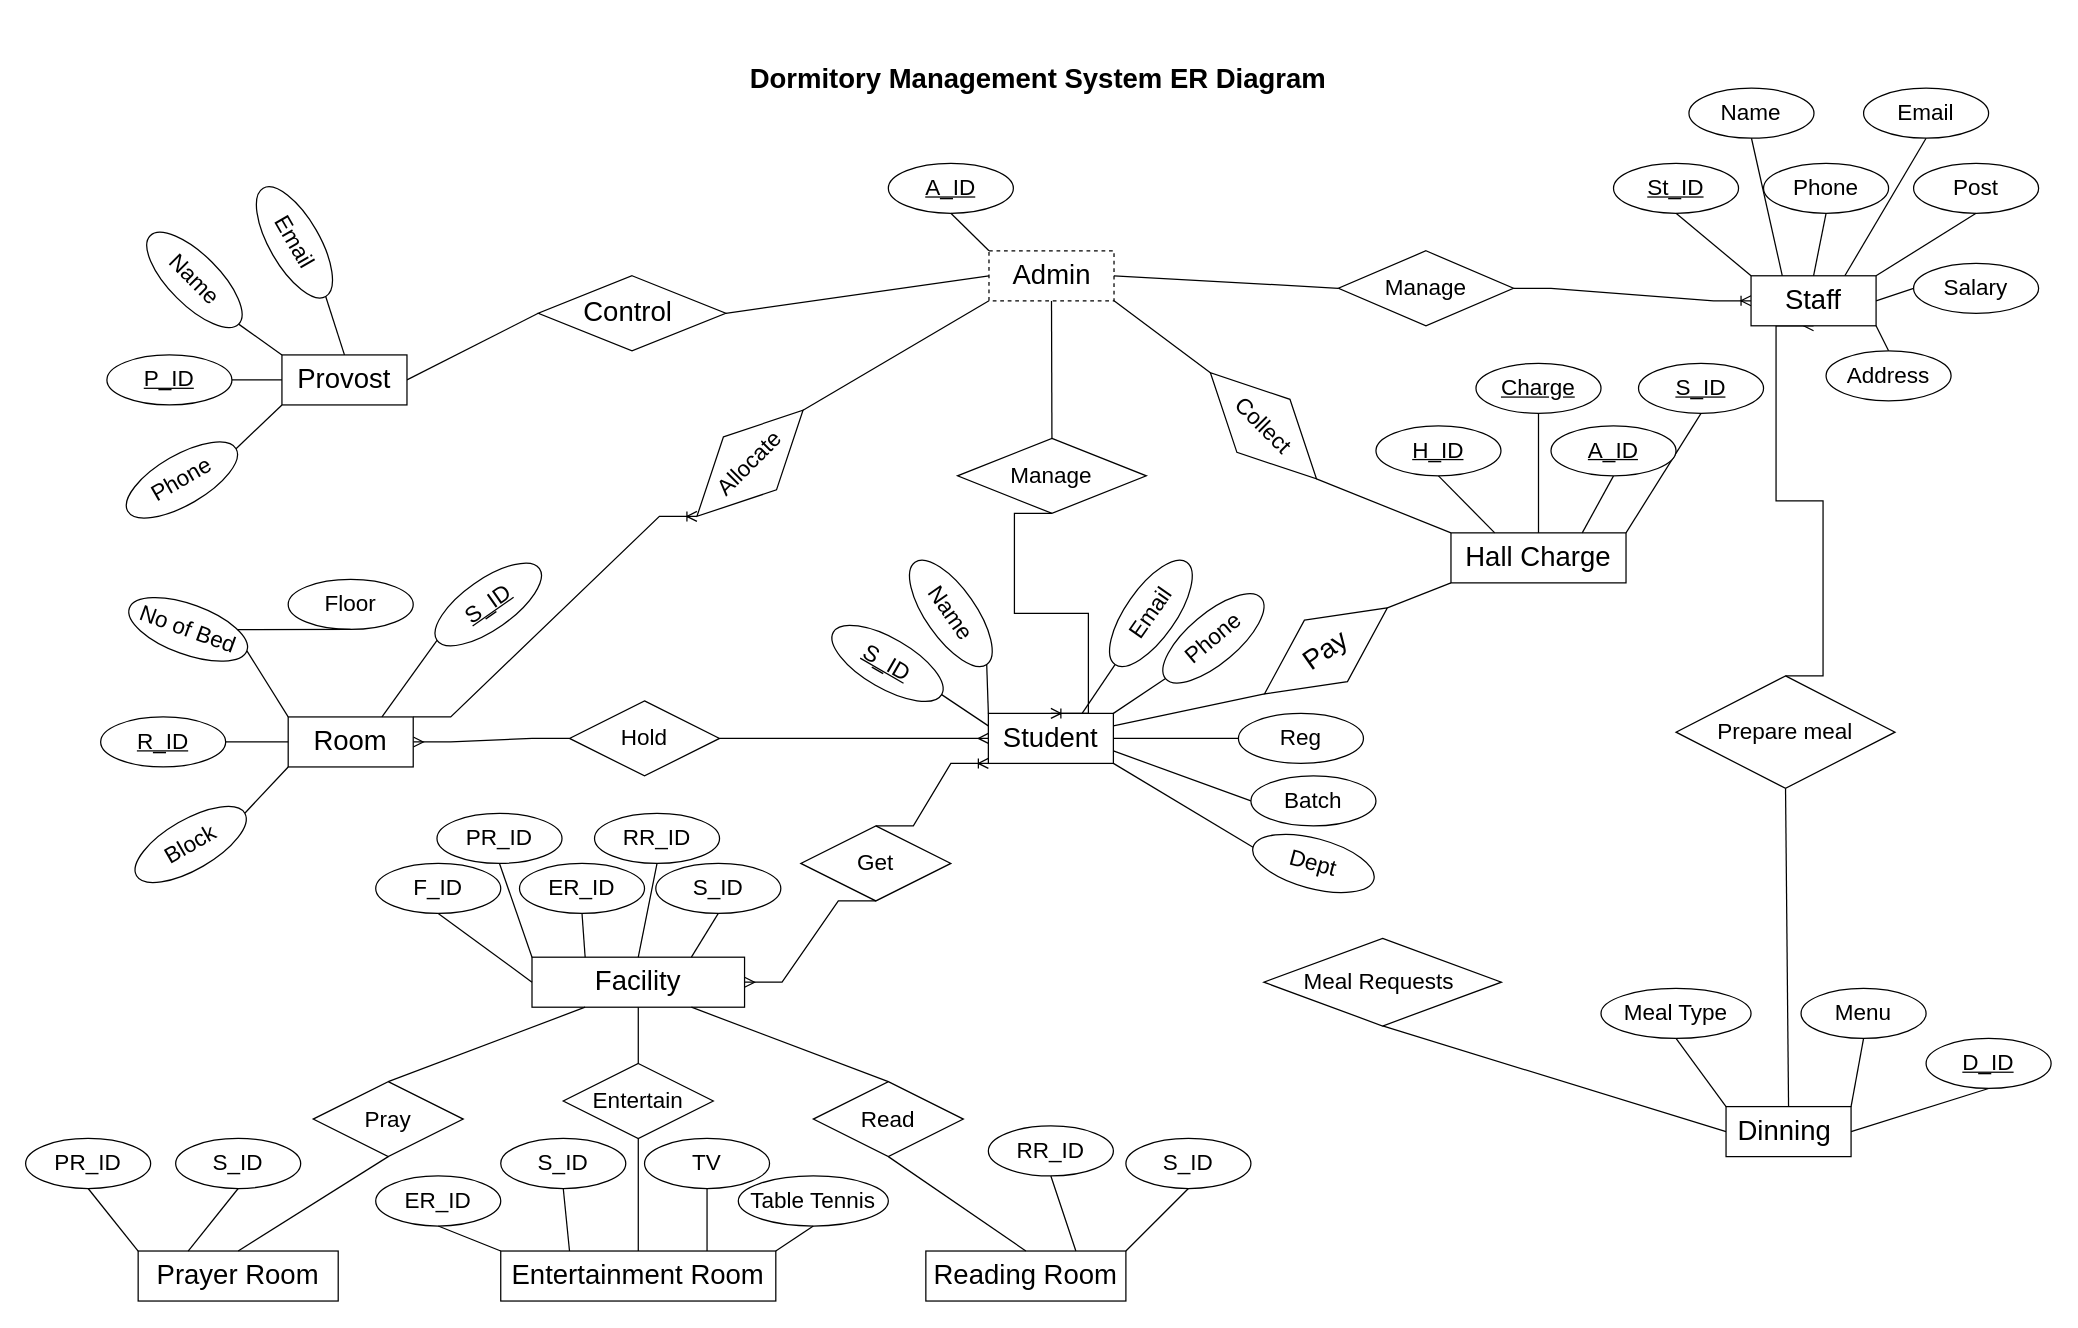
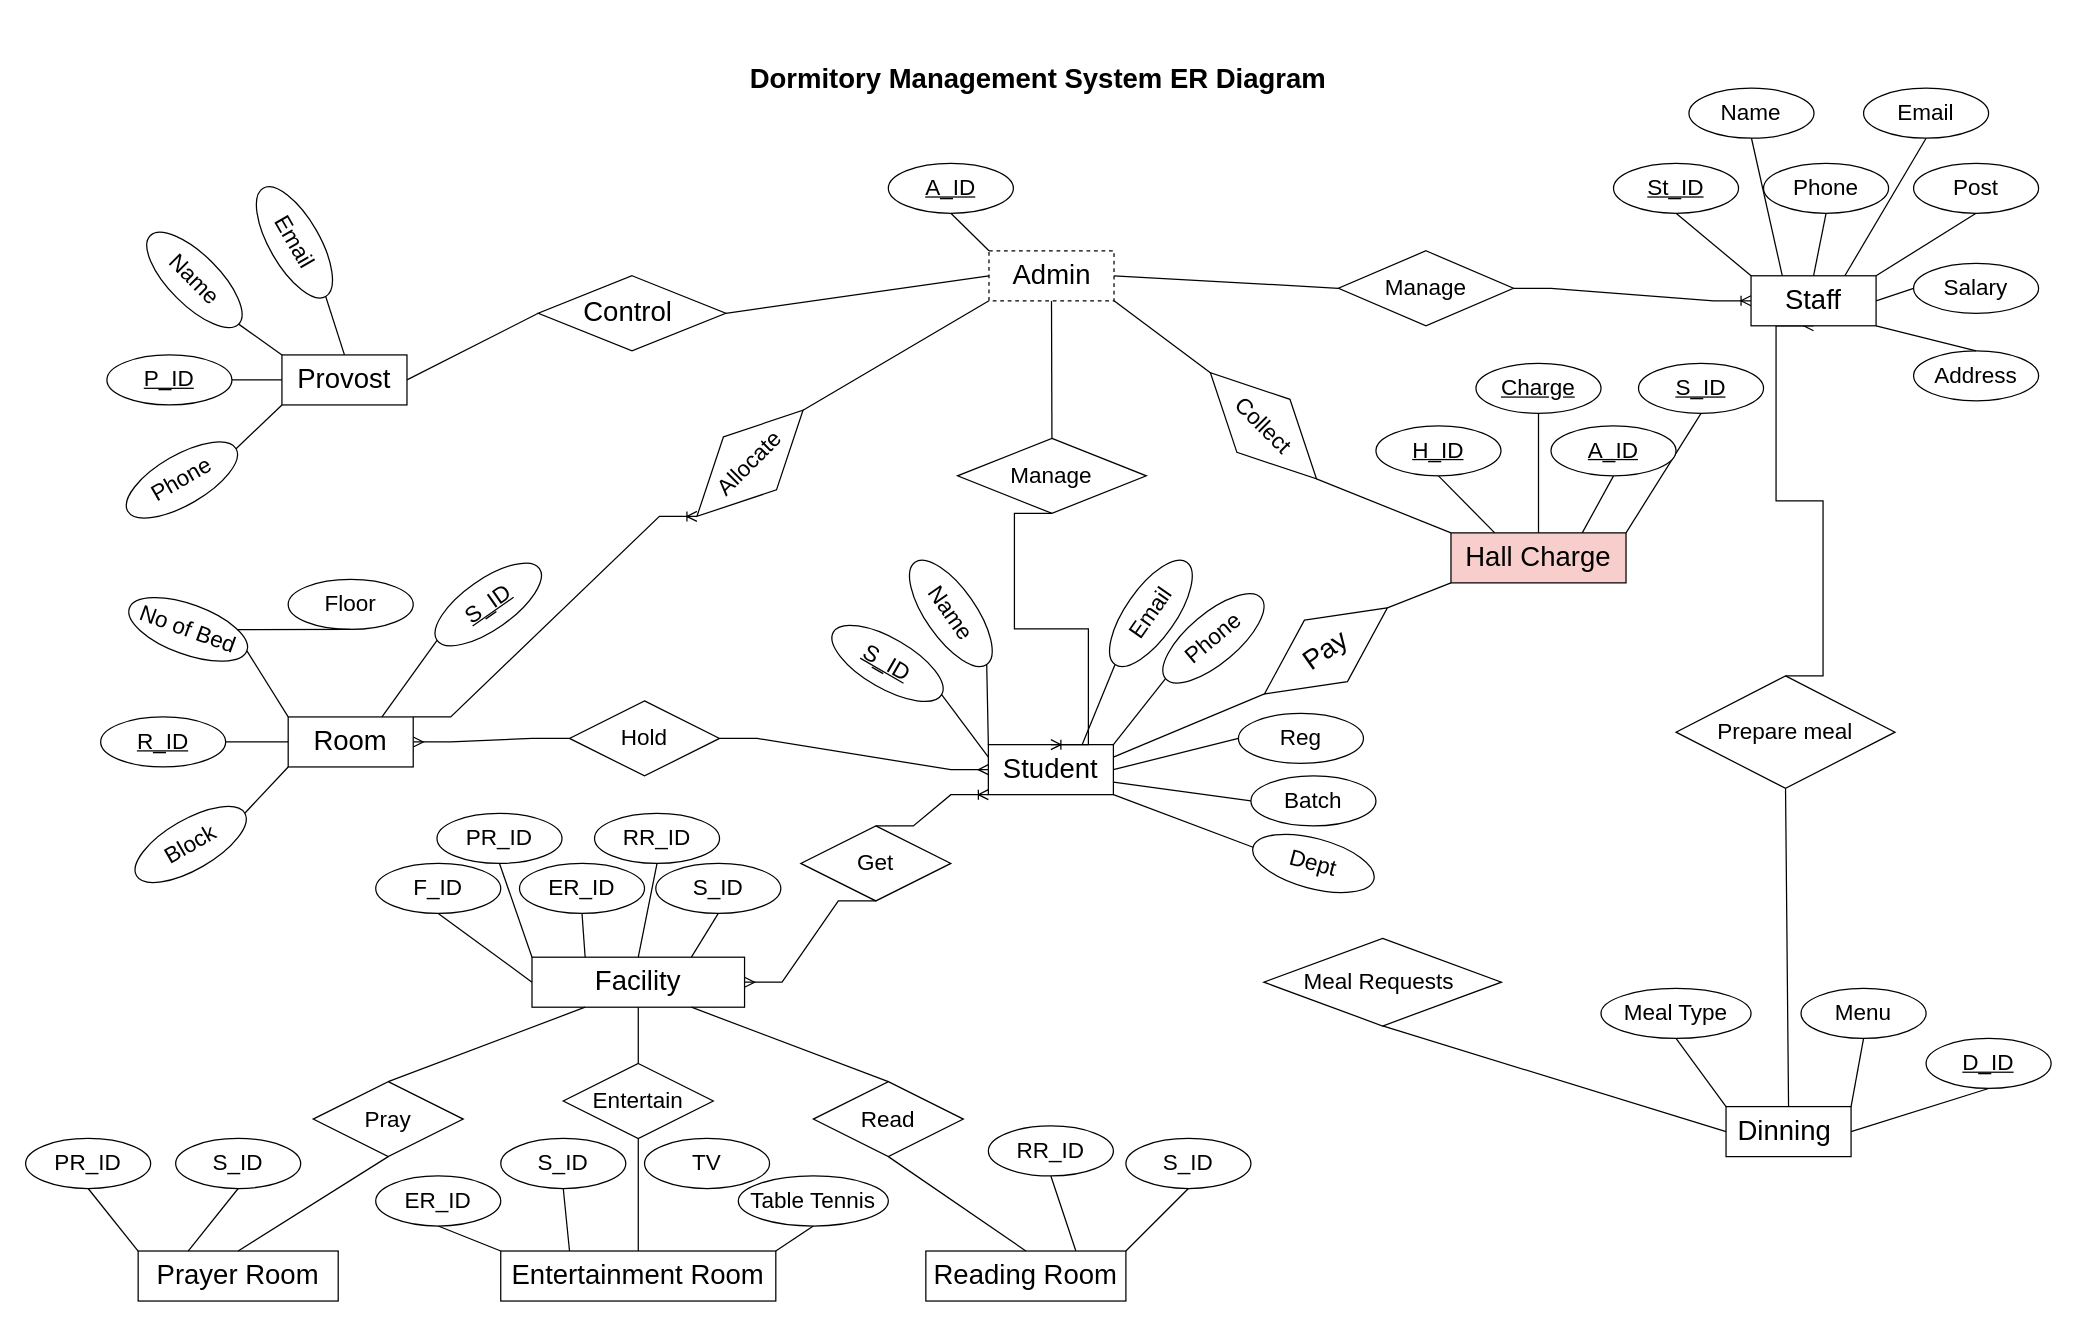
node "Address": moved (1888, 376) -> (1976, 376)
node "Hall Charge": fillcolor #ffffff -> #f8cecc
node "Student": moved (1051, 738) -> (1051, 769)
edge "TV" -- "Entertainment Room": removed
